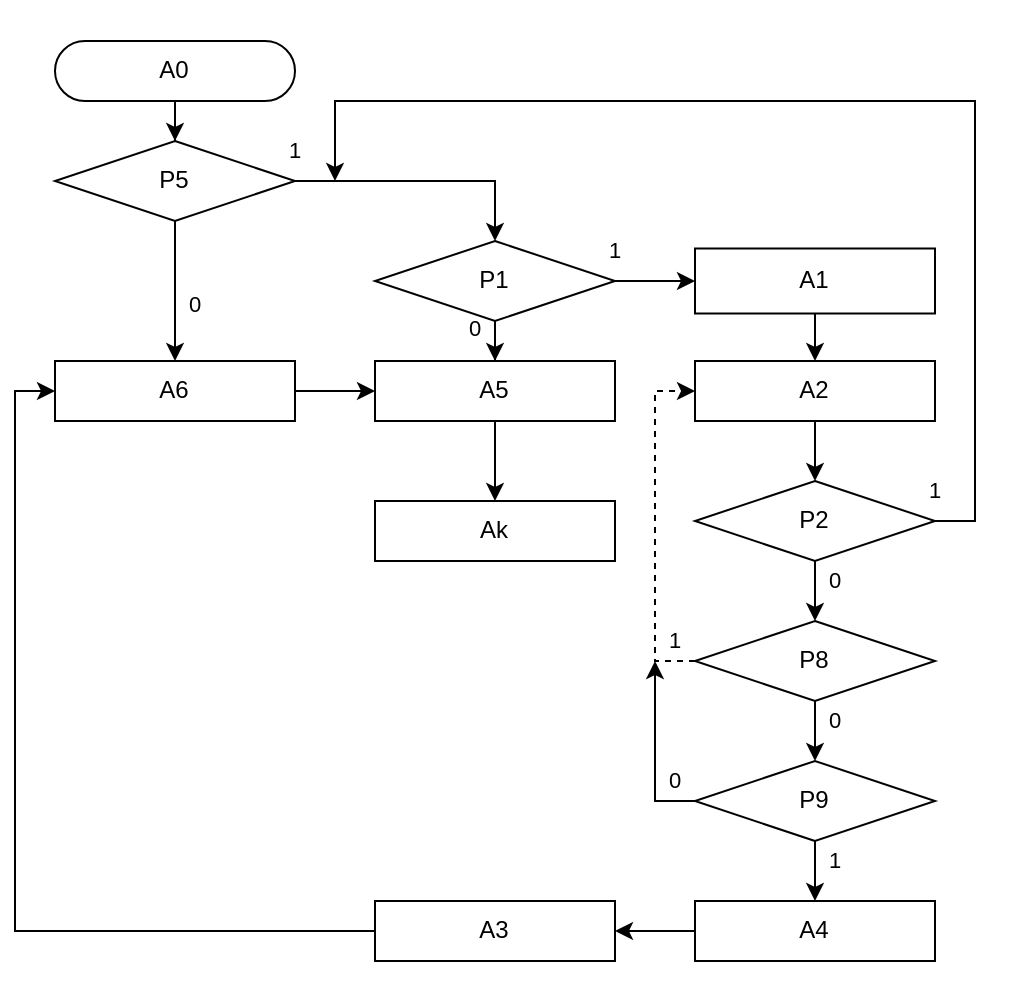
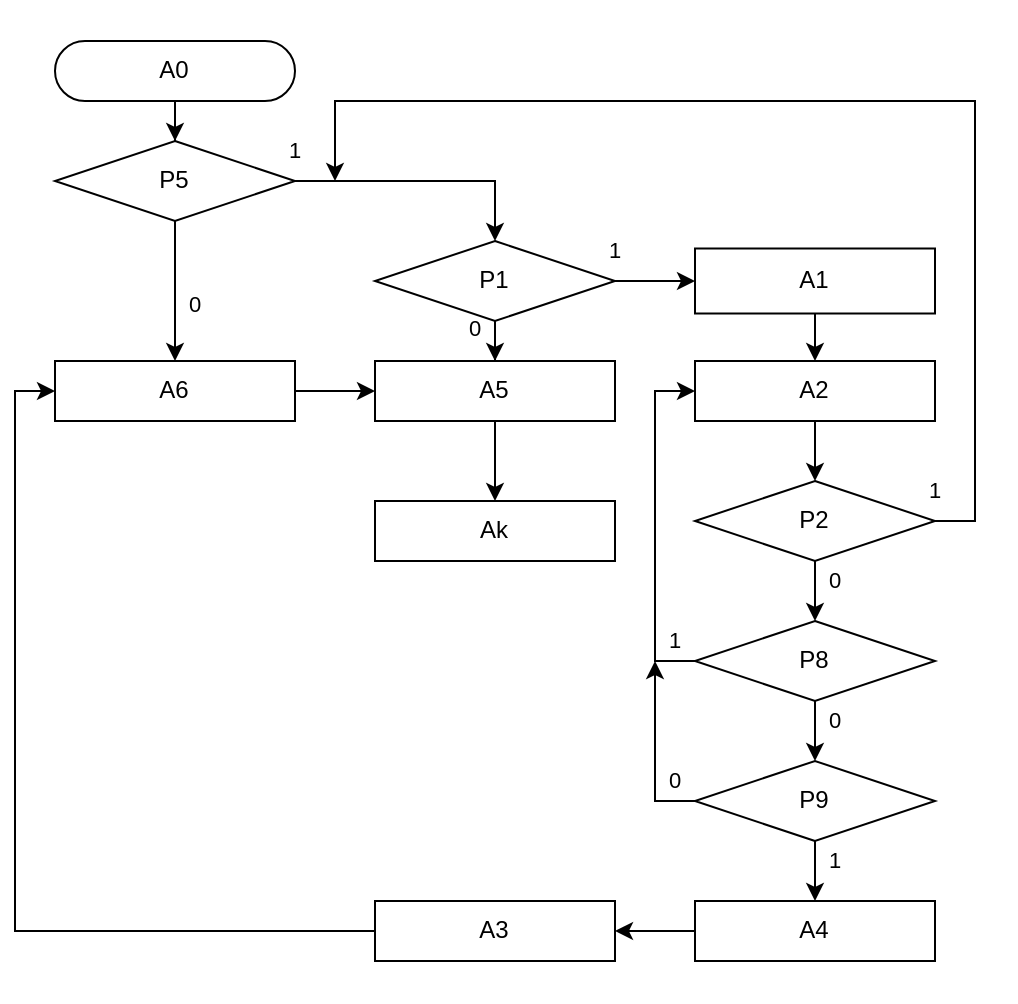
edge "P8" -> "A2": style dashed -> solid
